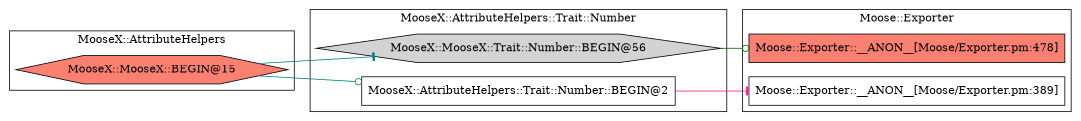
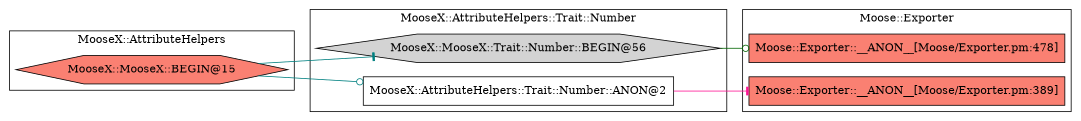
node "MooseX::AttributeHelpers::Trait::Number::BEGIN@2": label "MooseX::AttributeHelpers::Trait::Number::BEGIN@2" -> "MooseX::AttributeHelpers::Trait::Number::ANON@2"
node "Moose::Exporter::__ANON__[Moose/Exporter.pm:389]": fillcolor white -> salmon
